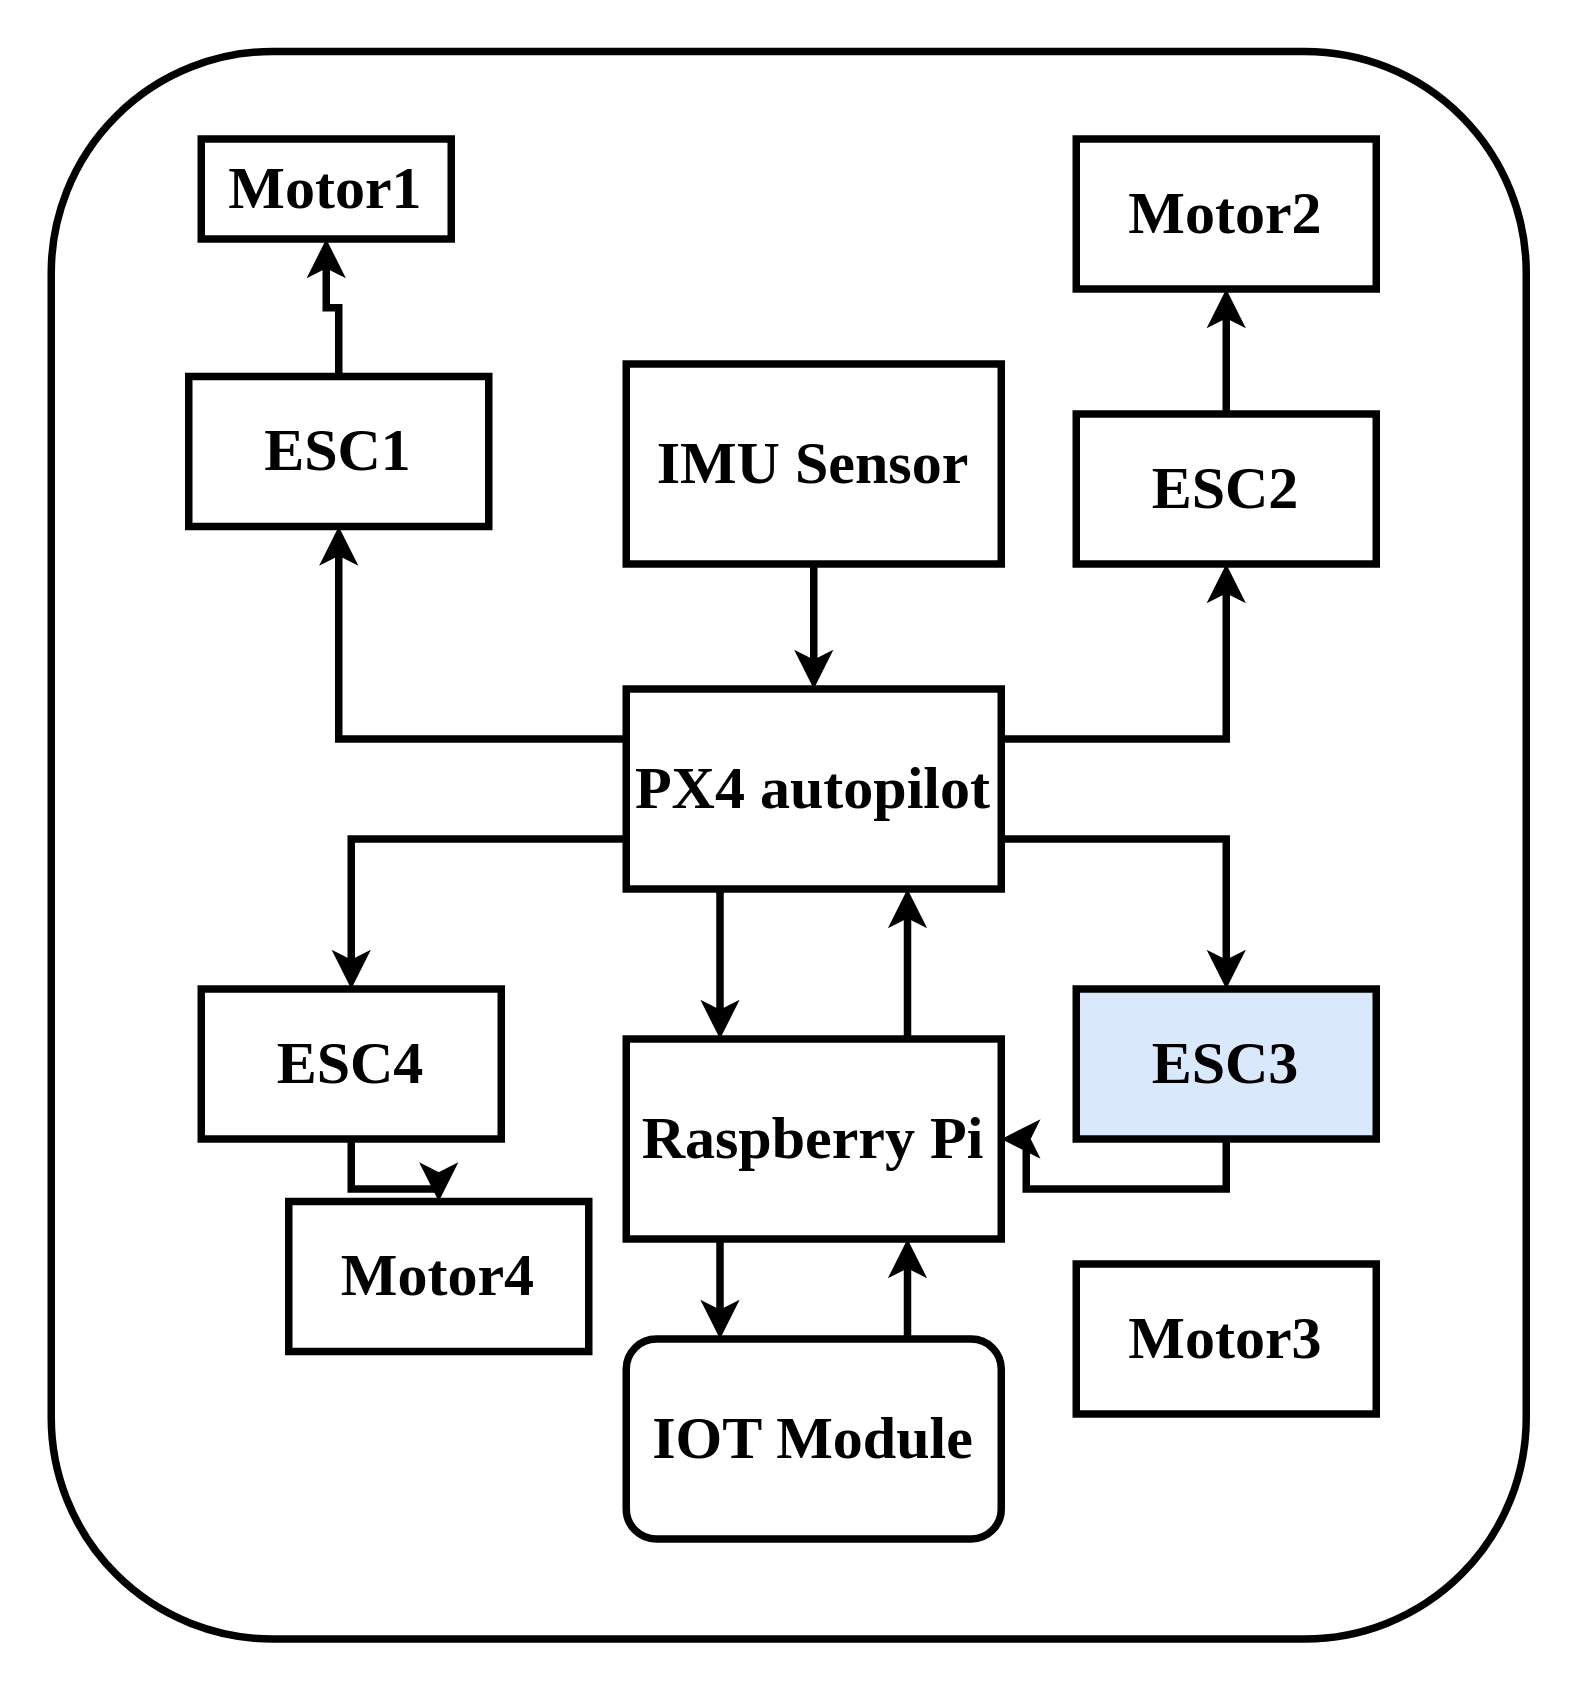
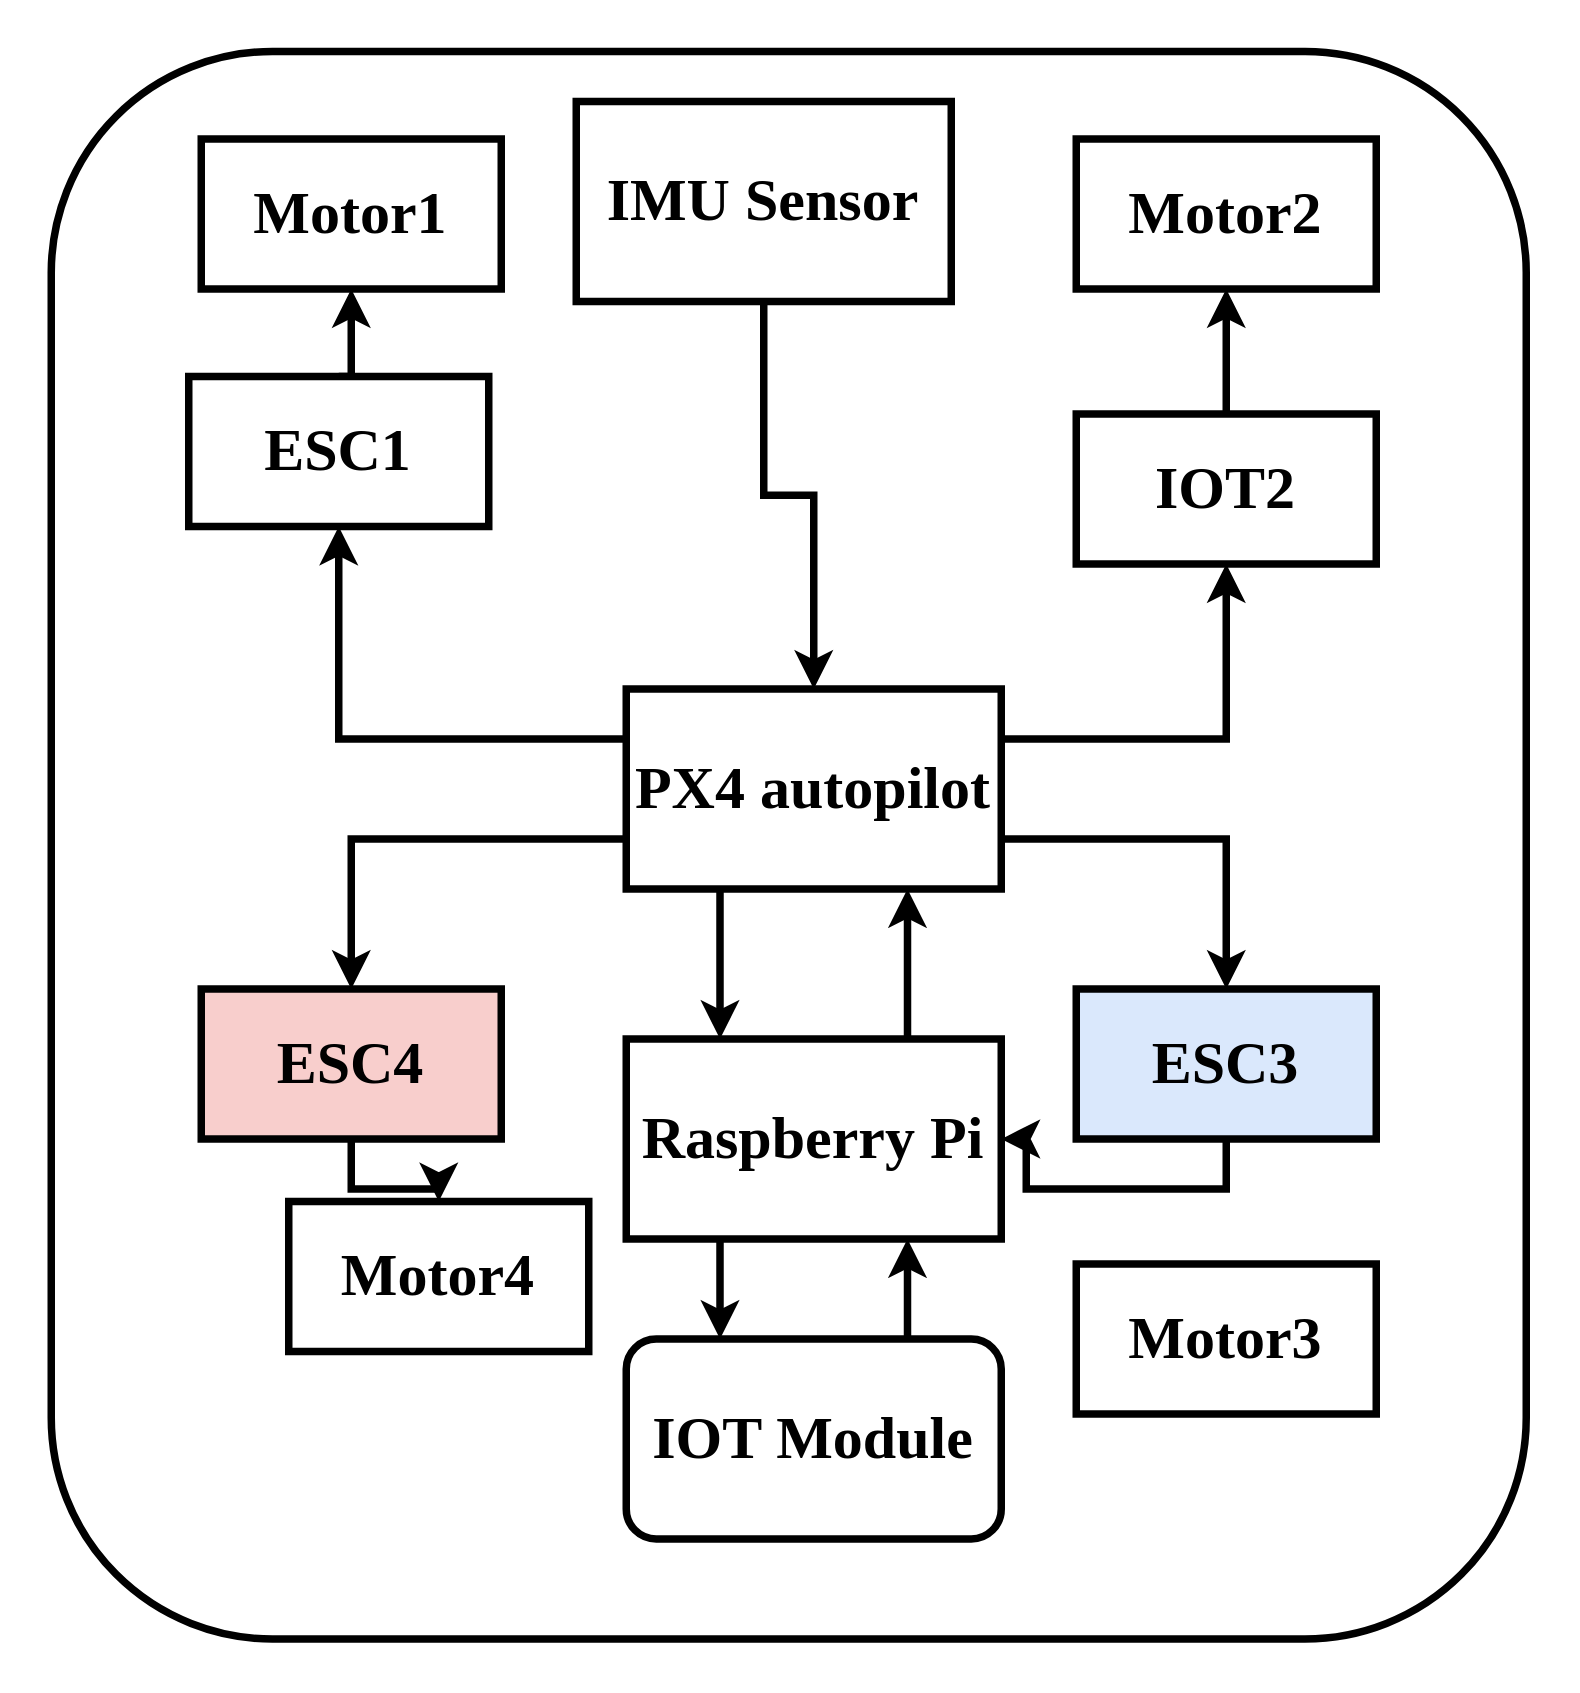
node "Motor1": size 250x100 -> 300x150
node "IMU Sensor": moved (814, 464) -> (764, 201)
node "ESC2": label "ESC2" -> "IOT2"
node "ESC4": fillcolor #ffffff -> #f8cecc
